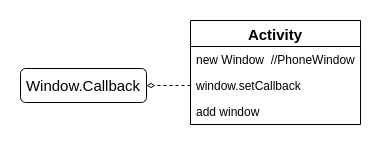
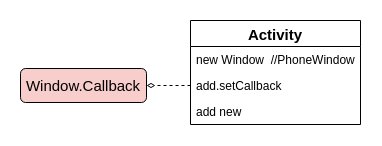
node "Window.Callback": fillcolor #ffffff -> #f8cecc
node "window.setCallback": label "window.setCallback" -> "add.setCallback"
node "add window": label "add window" -> "add new"
